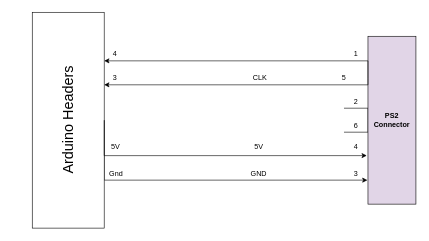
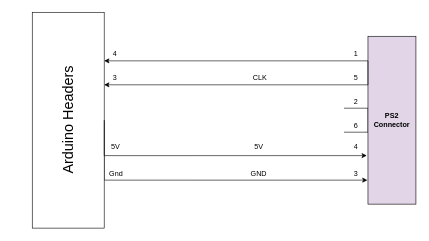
node "5": moved (344, 78) -> (356, 78)
